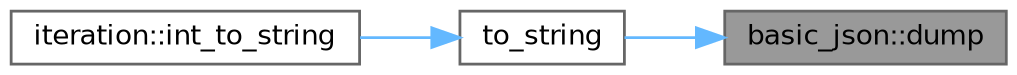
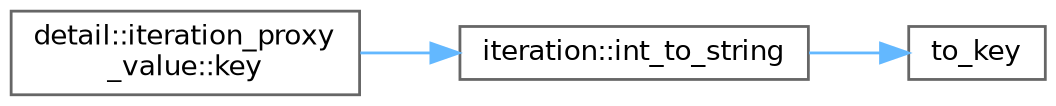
node "to_string": label "to_string" -> "to_key"
node "basic_json::dump": removed
node "detail::iteration_proxy _value::key": added
